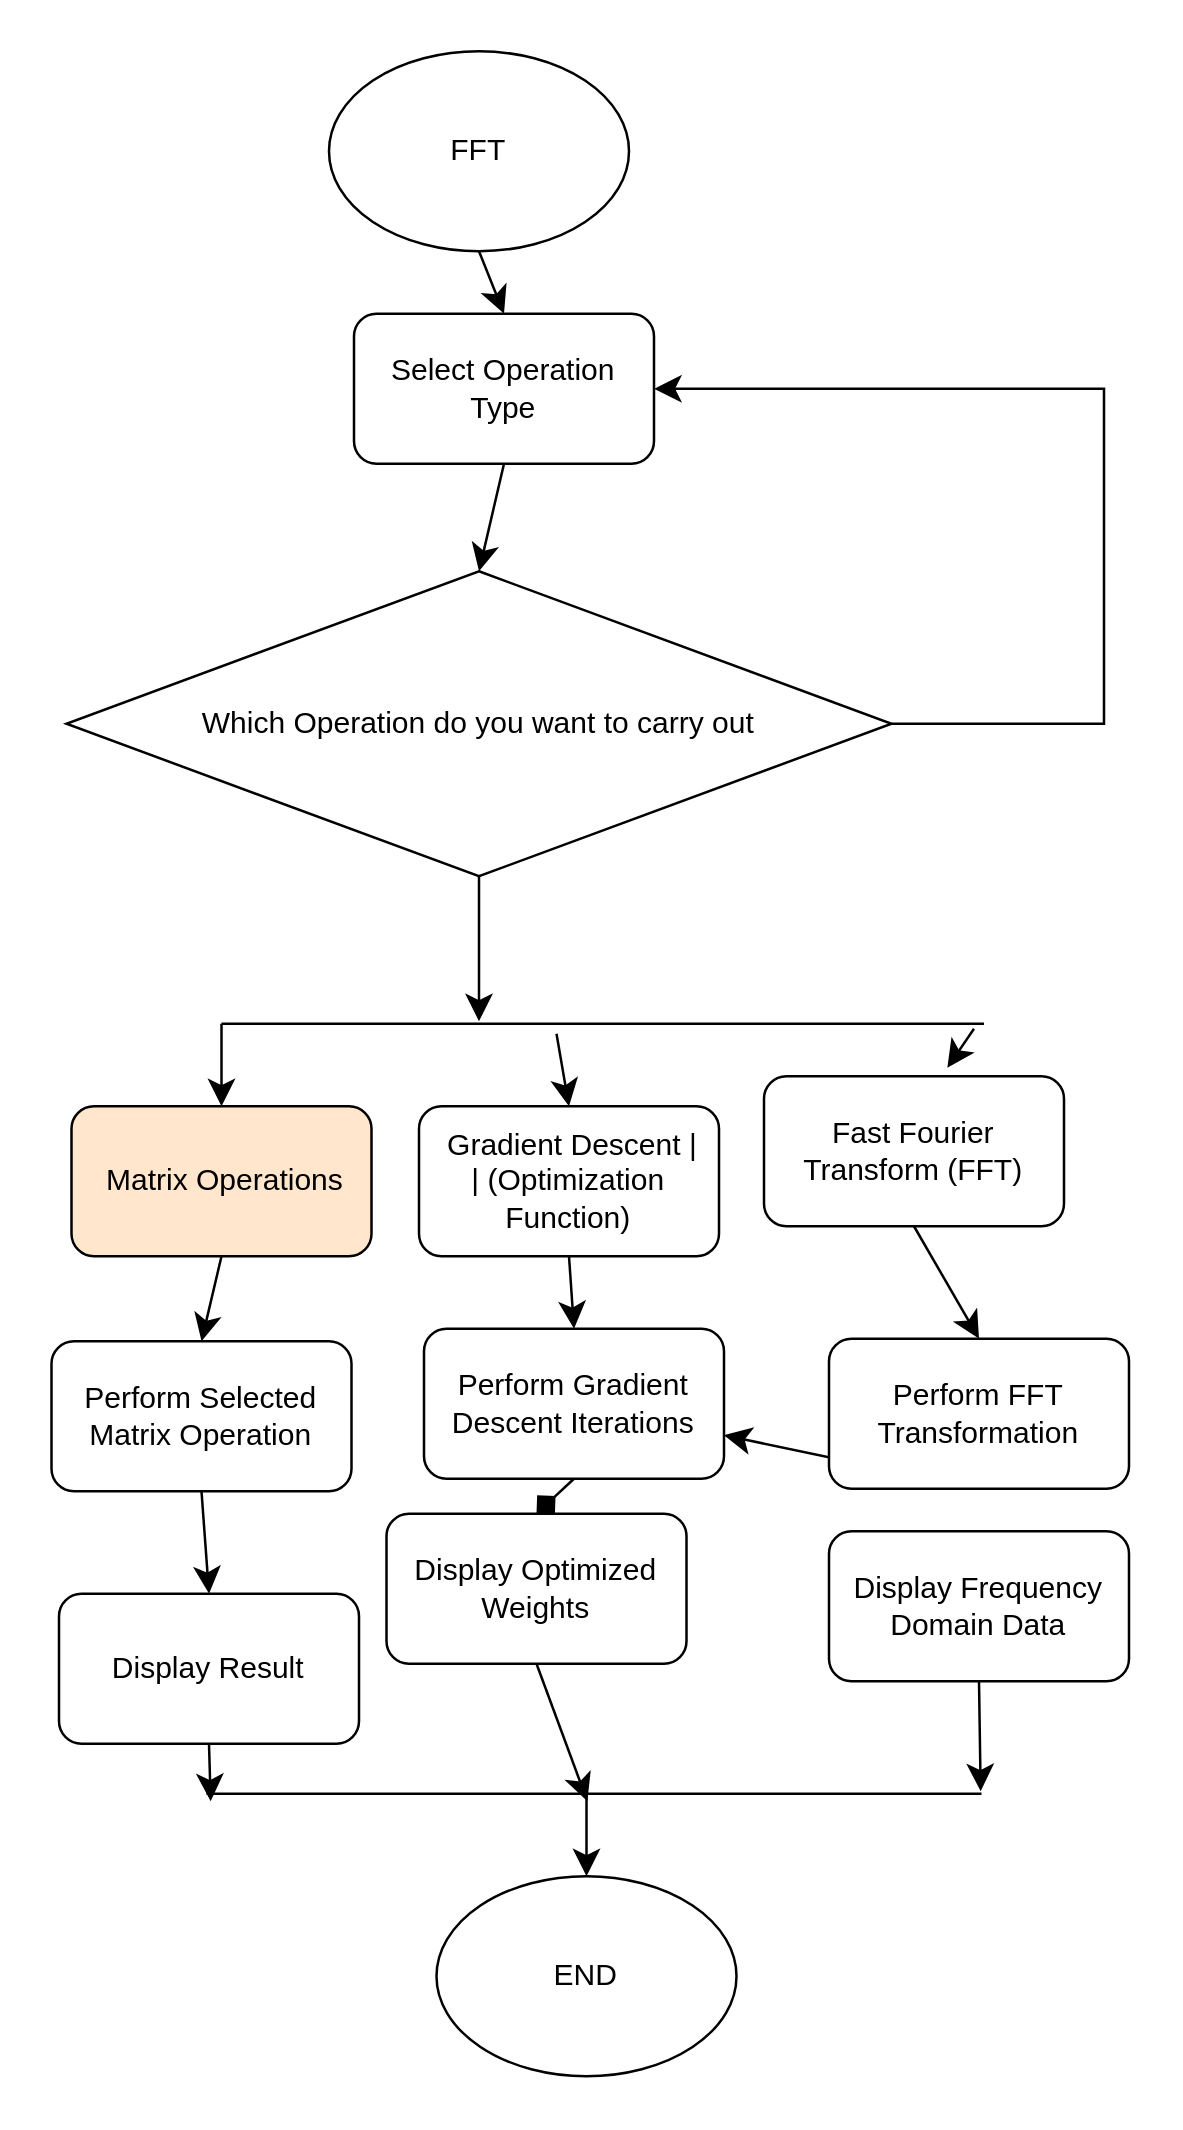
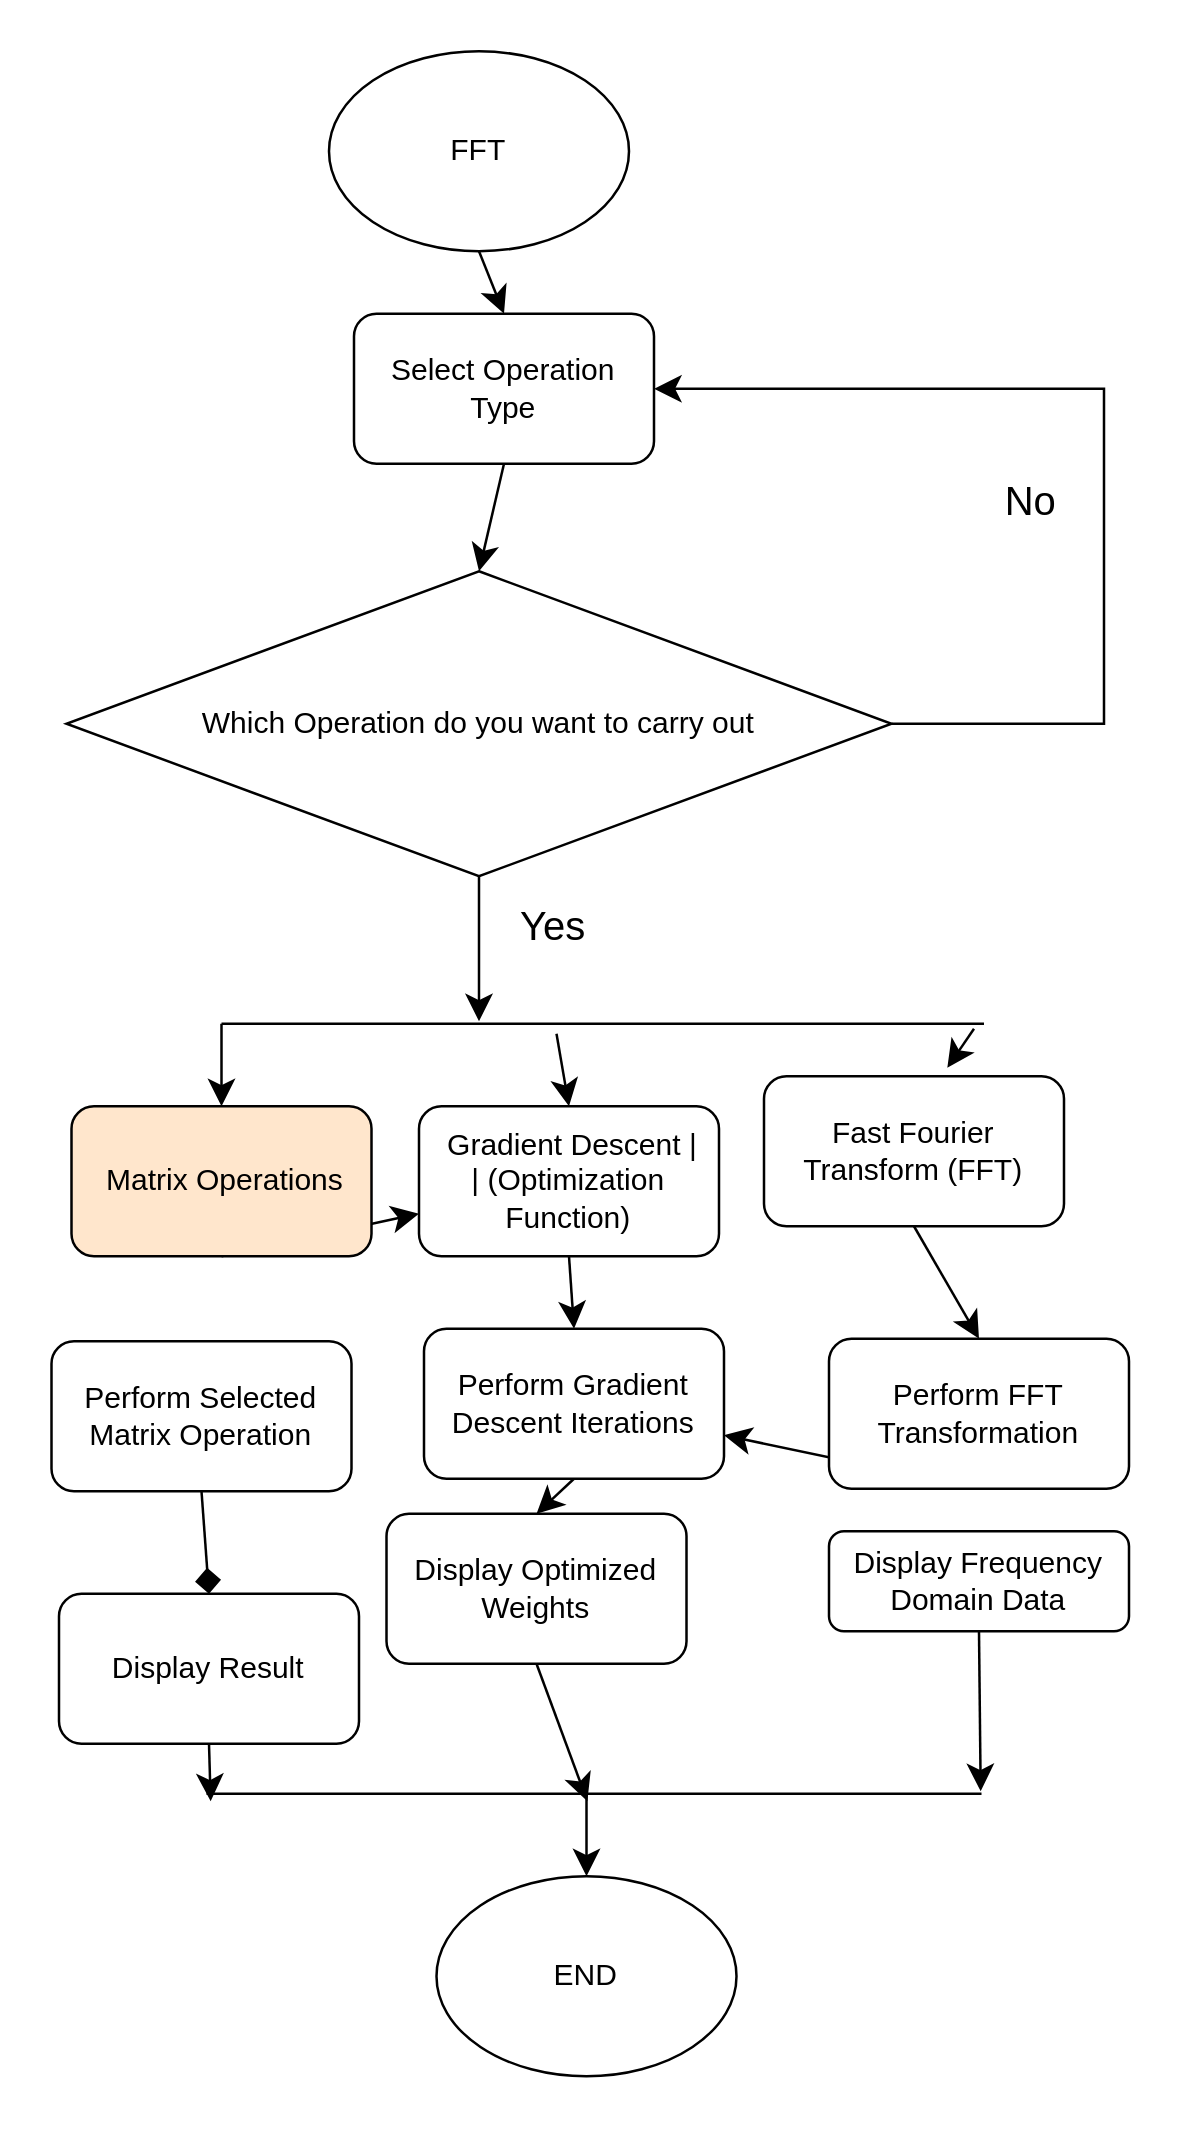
node "No": added
node "Yes": added
edge "Matrix Operations" -> "Perform Selected Matrix Operation": now "Matrix Operations" -> "Gradient Descent | | (Optimization Function)"
edge "Perform Gradient Descent Iterations" -> "Display Optimized Weights": arrowhead diamond -> classic
edge "Perform Selected Matrix Operation" -> "Display Result": arrowhead classic -> diamond
node "Display Frequency Domain Data": size 300x150 -> 300x100
